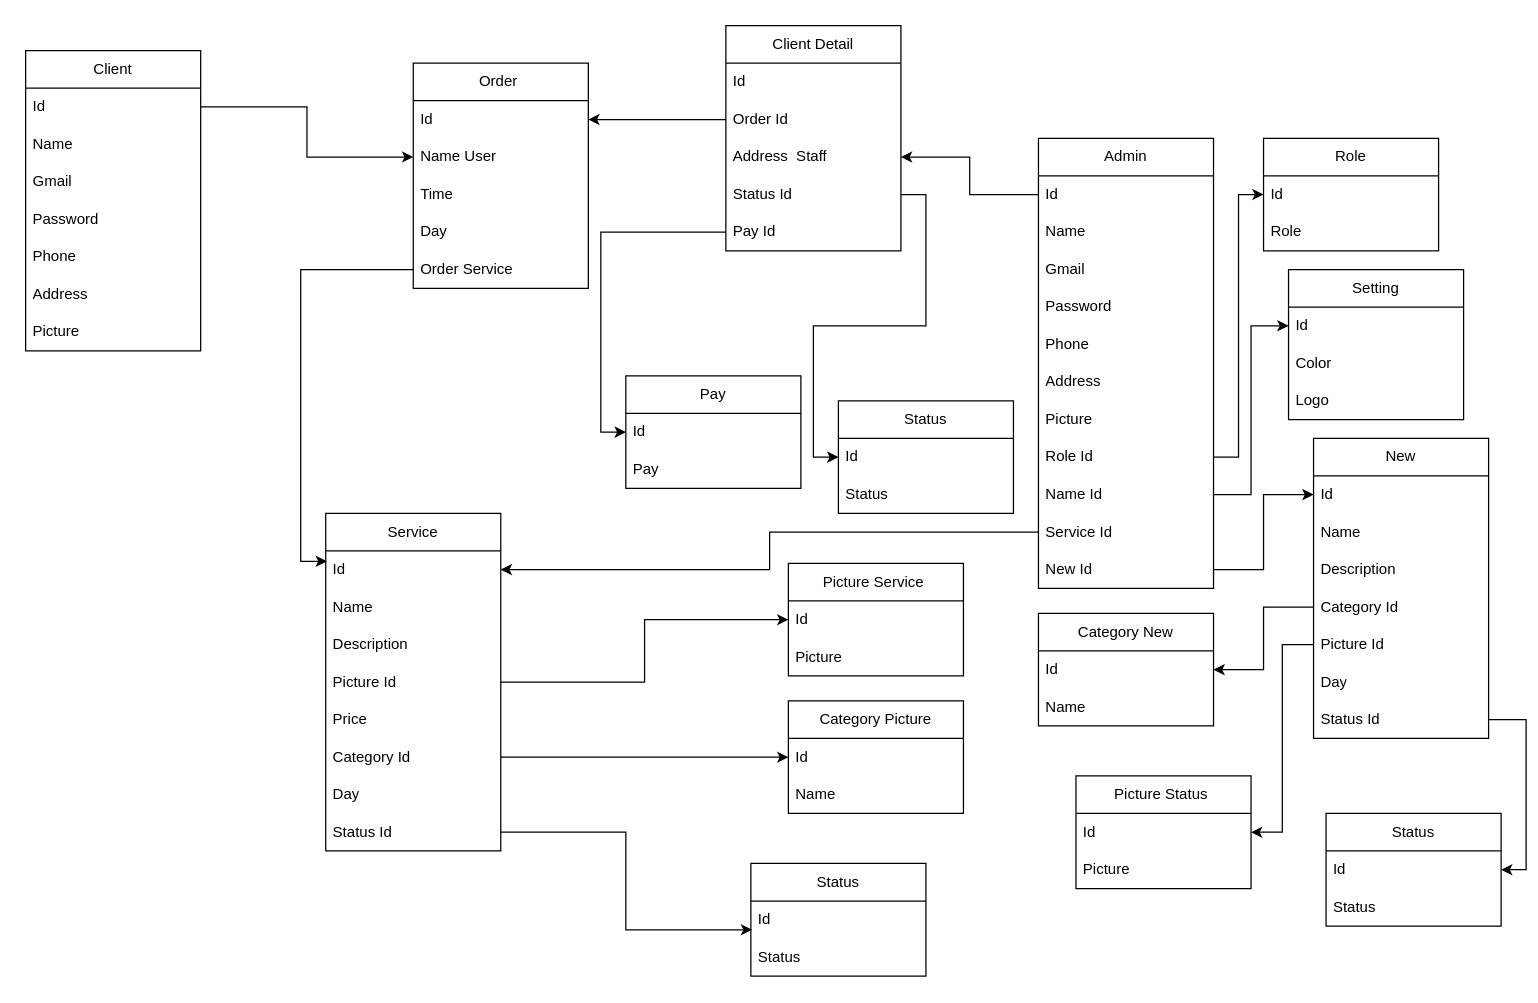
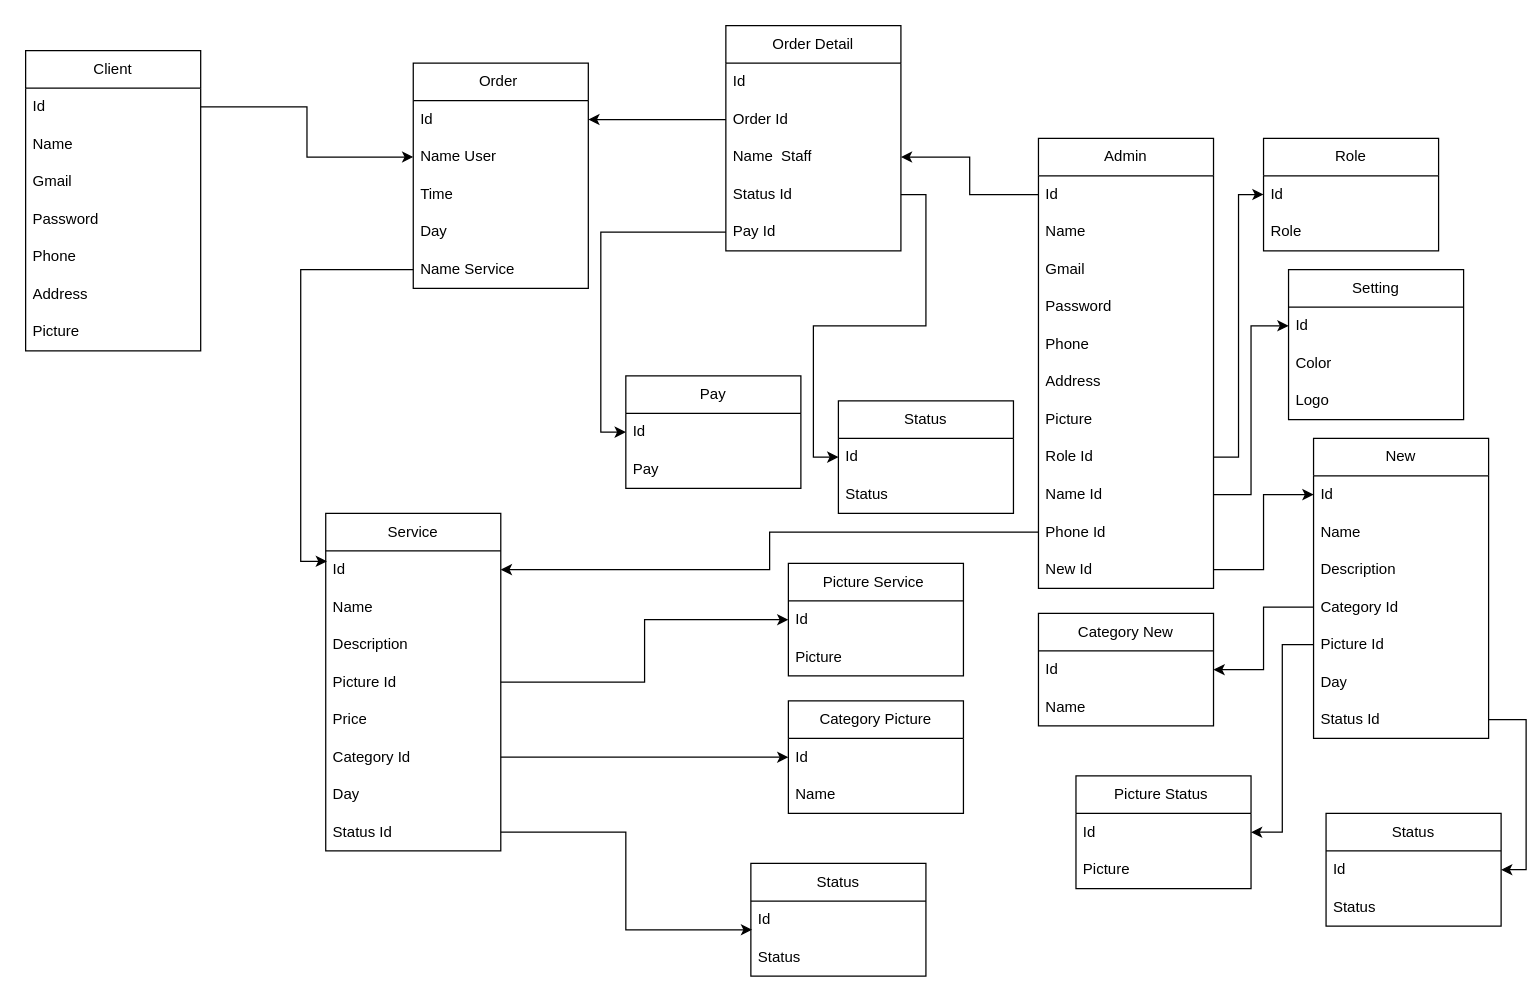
node "Client Detail": label "Client Detail" -> "Order Detail"
node "Address Staff": label "Address Staff" -> "Name Staff"
node "Order Service": label "Order Service" -> "Name Service"
node "Service Id": label "Service Id" -> "Phone Id"
